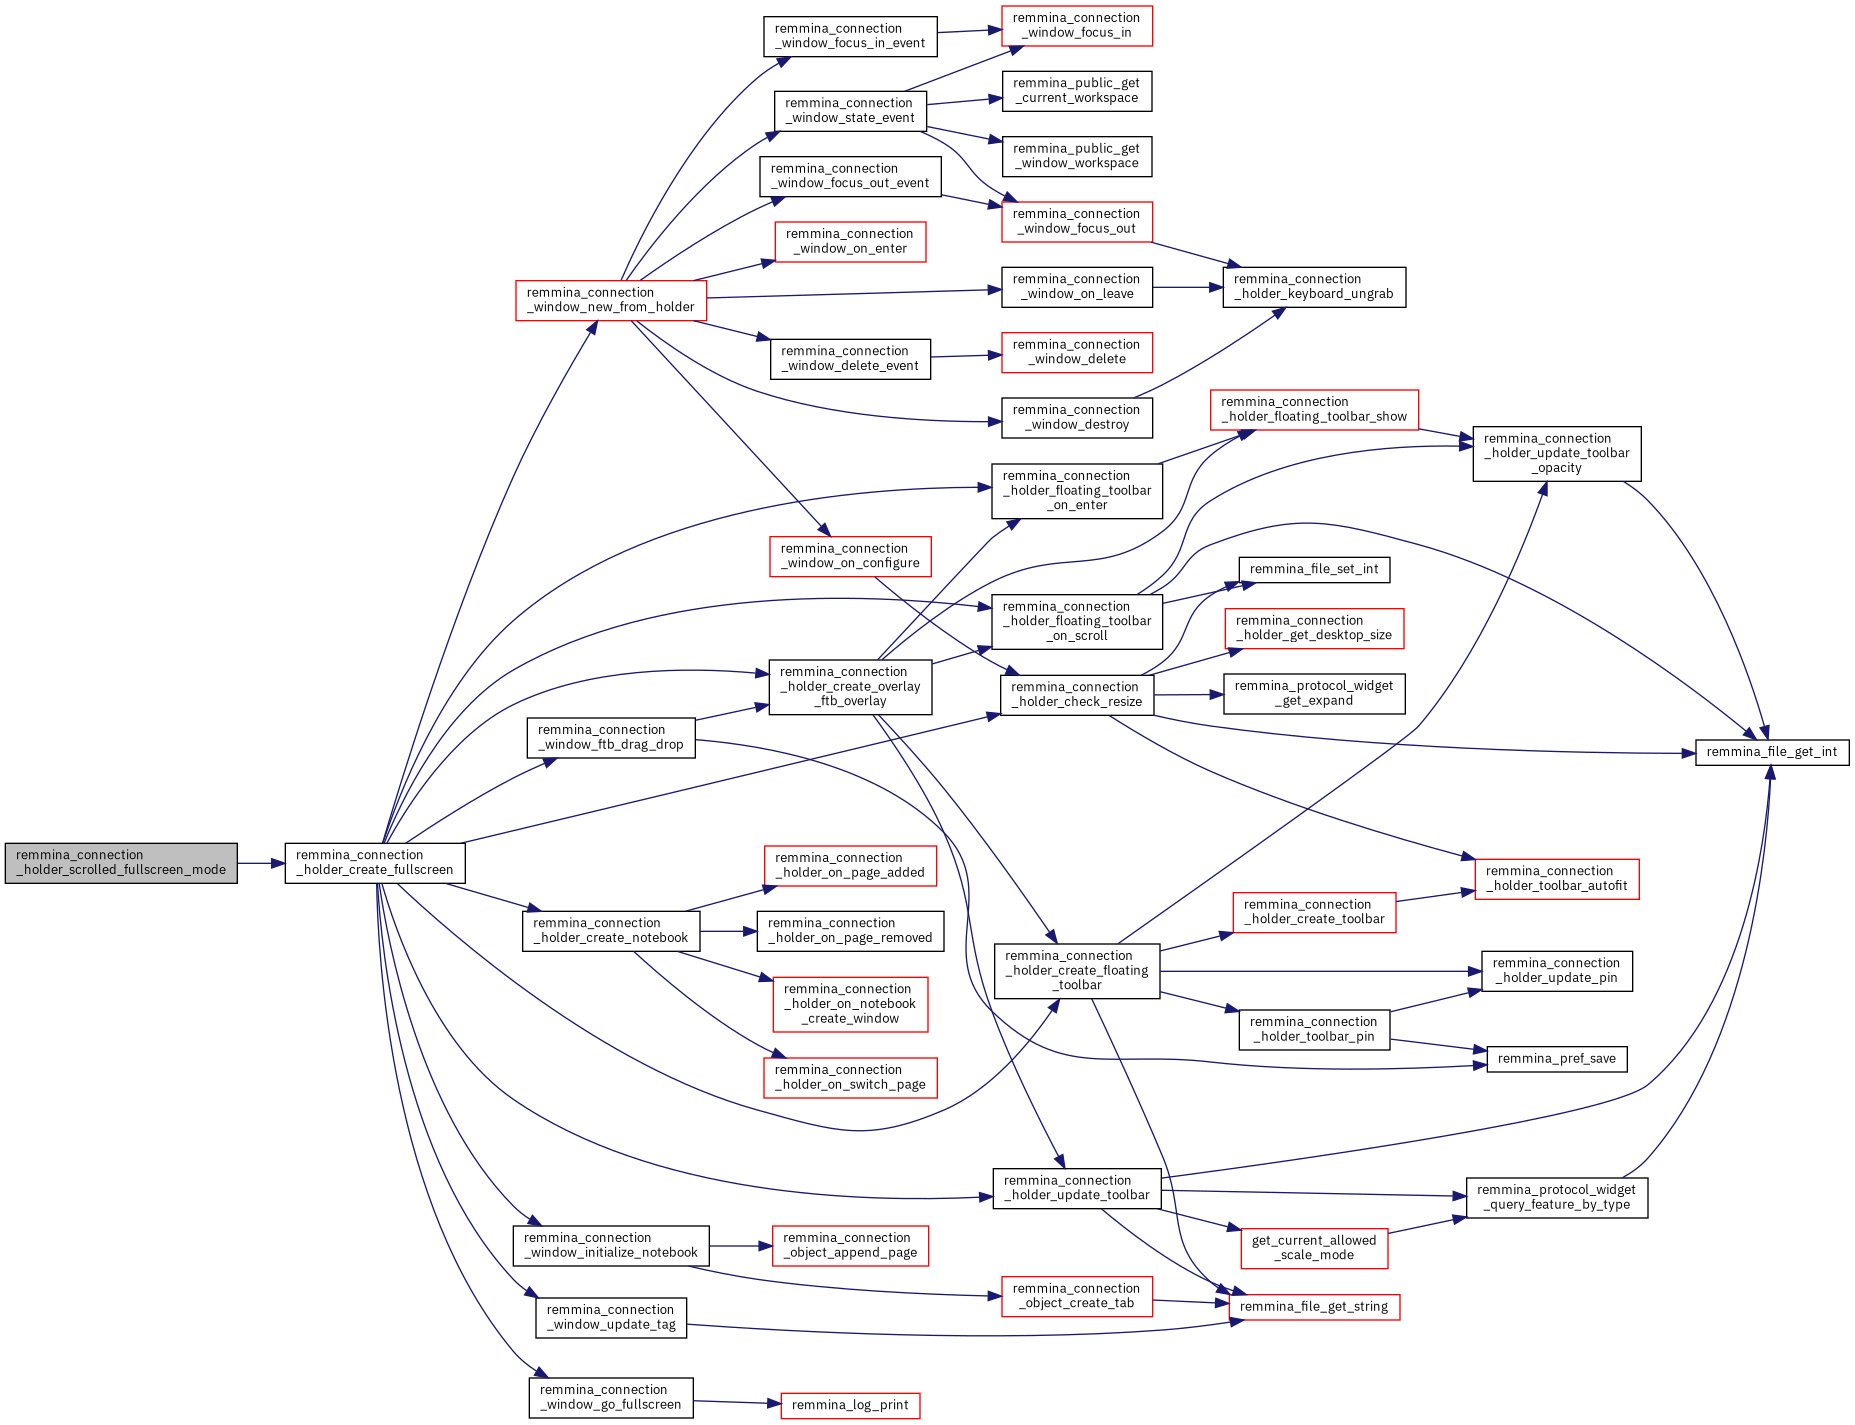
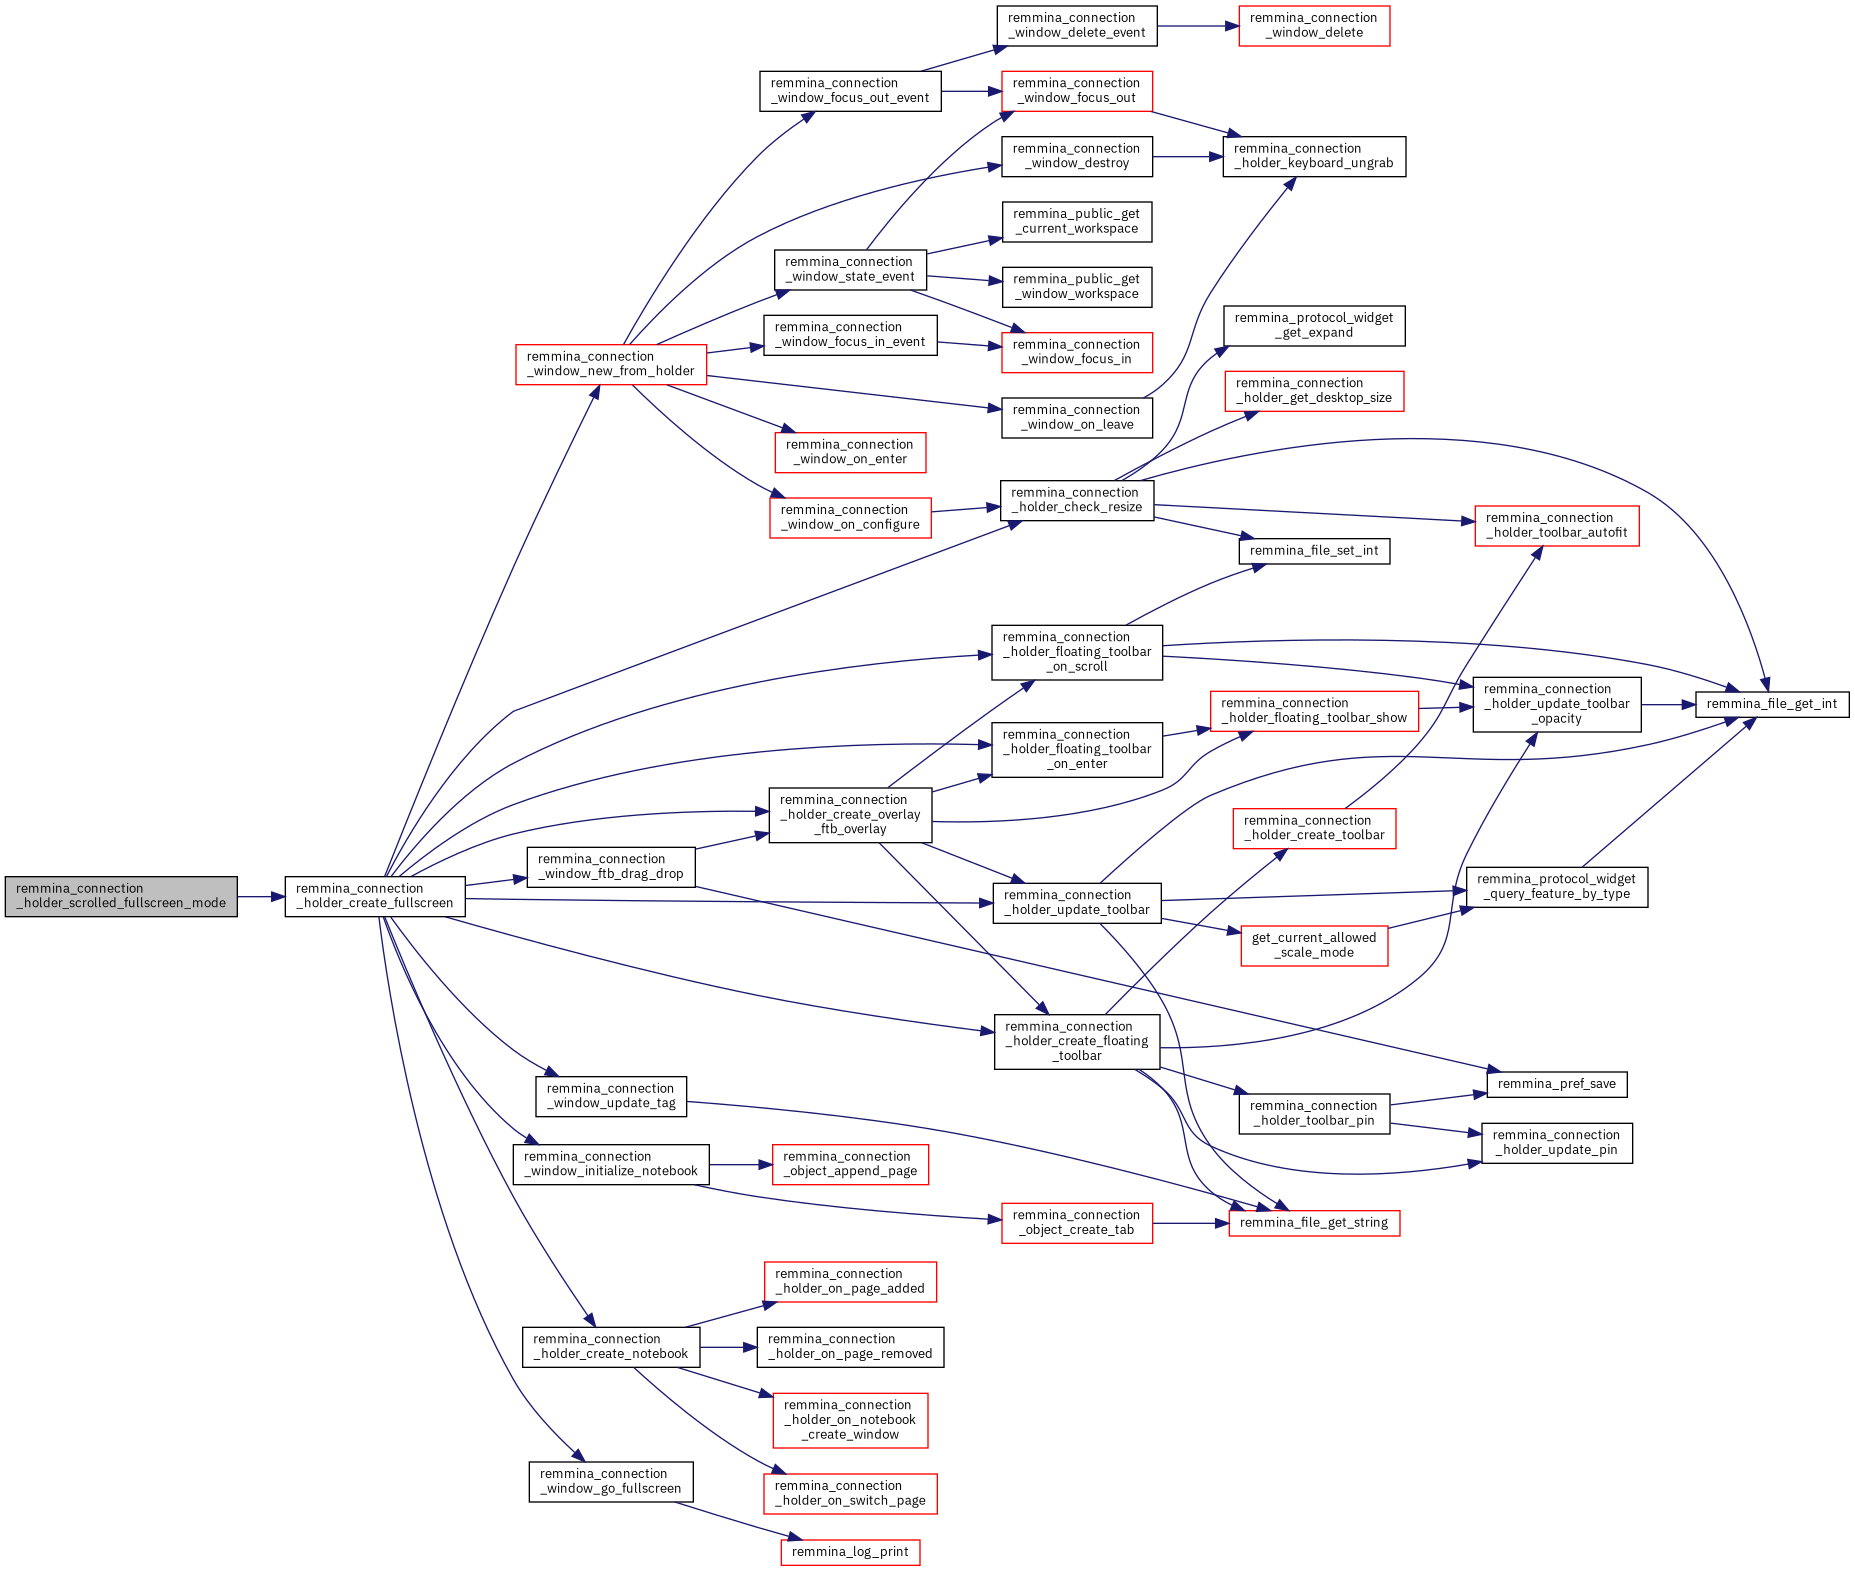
edge "remmina_connection _window_new_from_holder" -> "remmina_connection _window_delete_event": now "remmina_connection _window_focus_out_event" -> "remmina_connection _window_delete_event"
